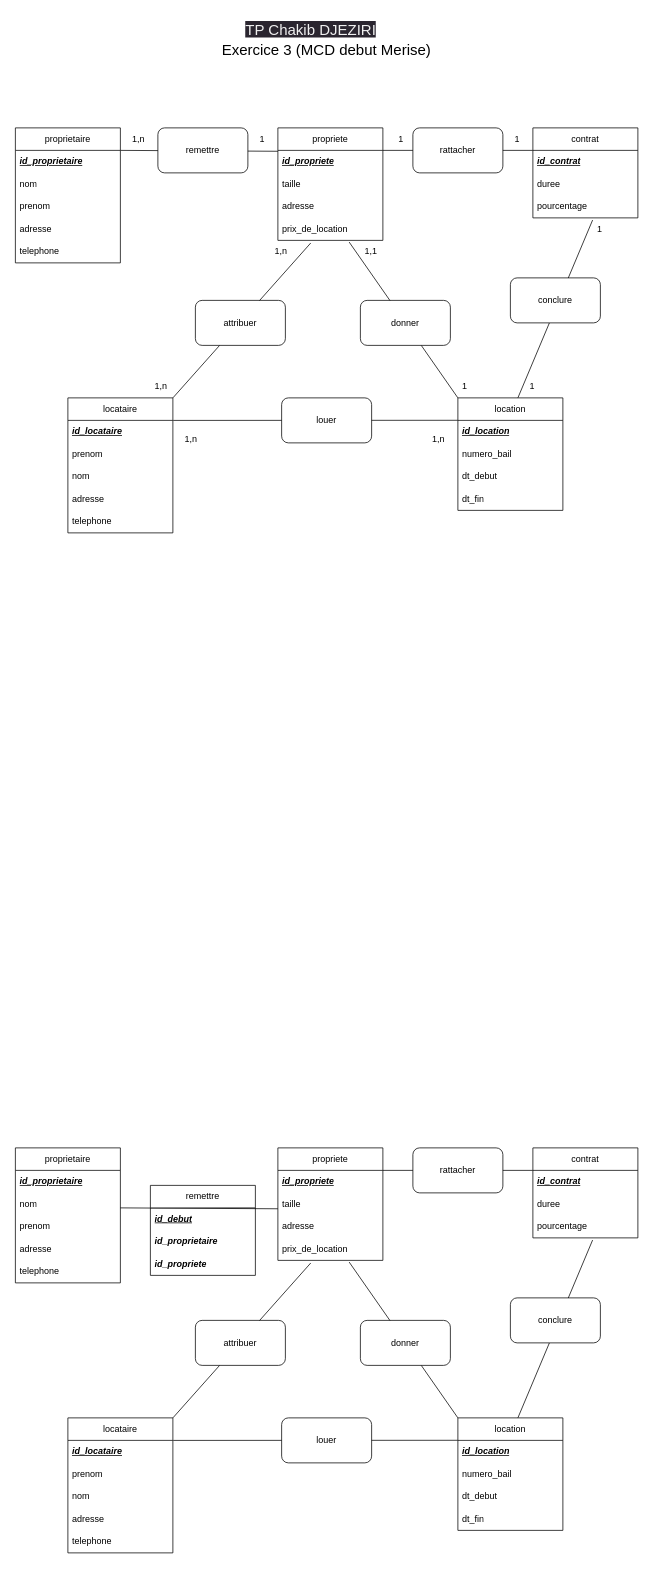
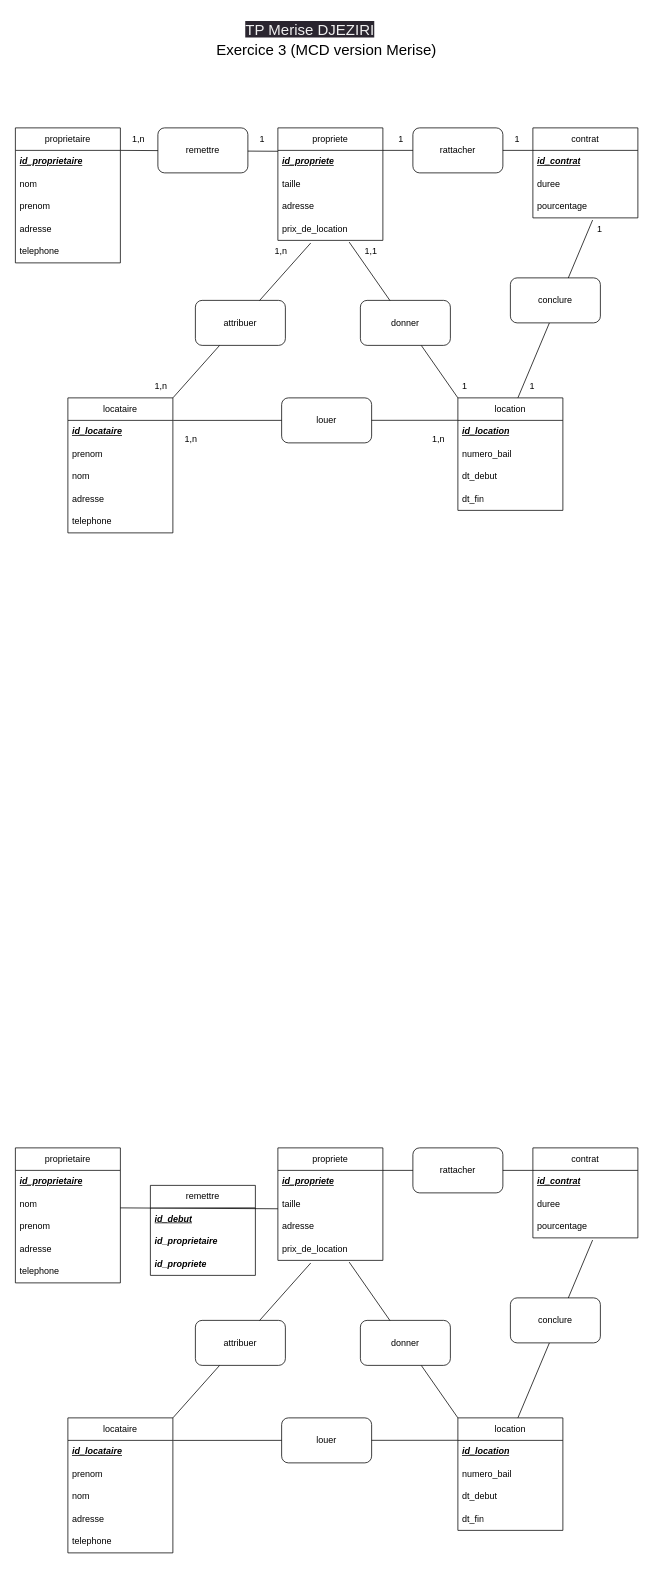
node "TP Chakib DJEZIRI": label "TP Chakib DJEZIRI" -> "TP Merise DJEZIRI"
node "Exercice 3 (MCD debut Merise)": label "Exercice 3 (MCD debut Merise)" -> "Exercice 3 (MCD version Merise)"
